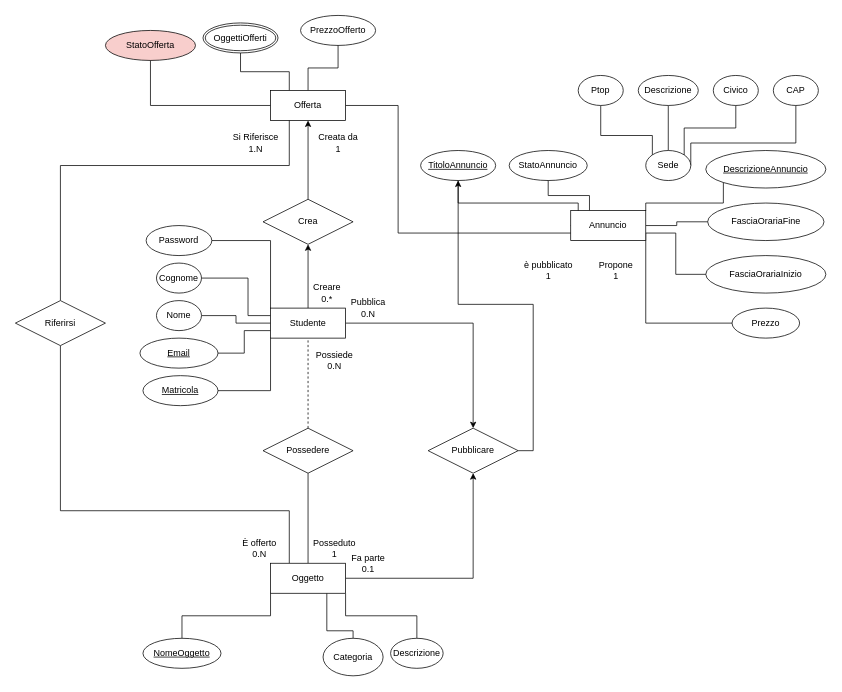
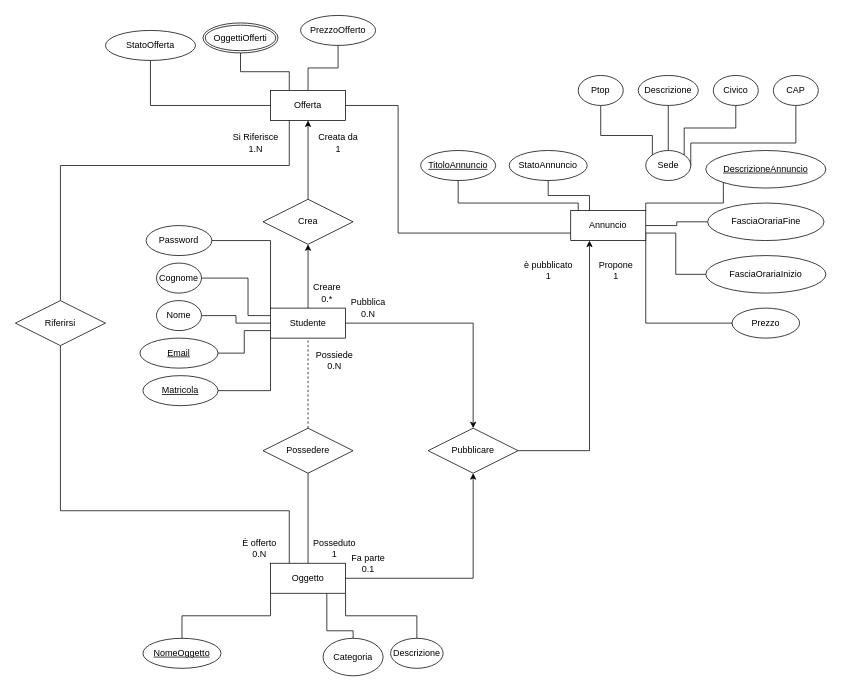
node "StatoOfferta": fillcolor #f8cecc -> #ffffff
edge "Pubblicare" -> "TitoloAnnuncio": now "Pubblicare" -> "Annuncio"
